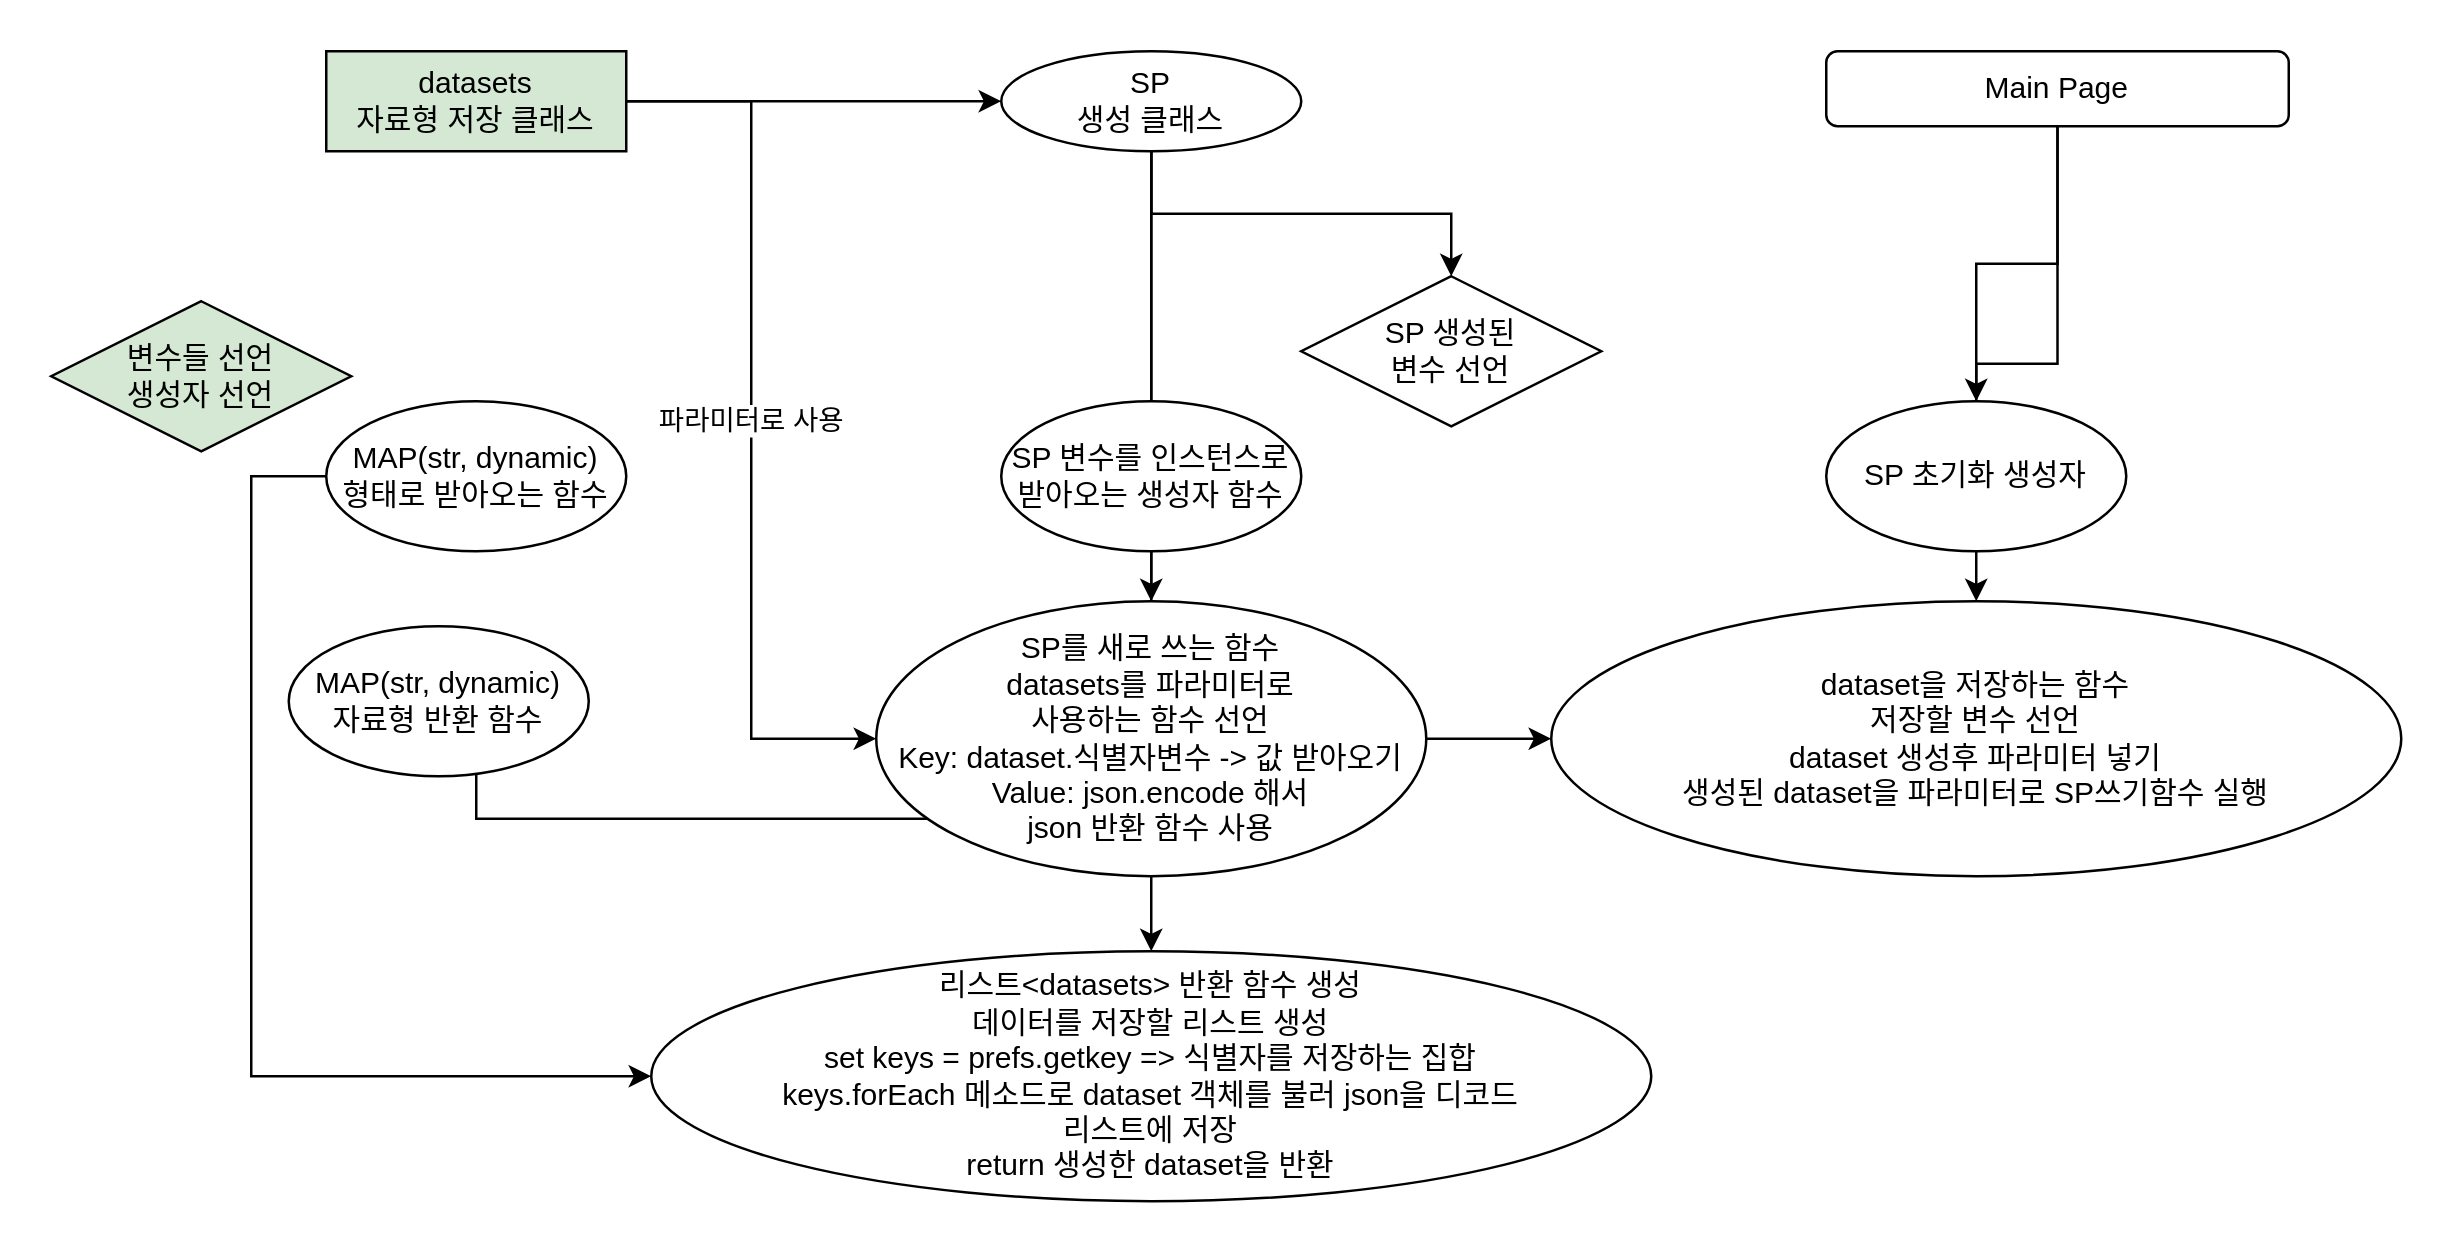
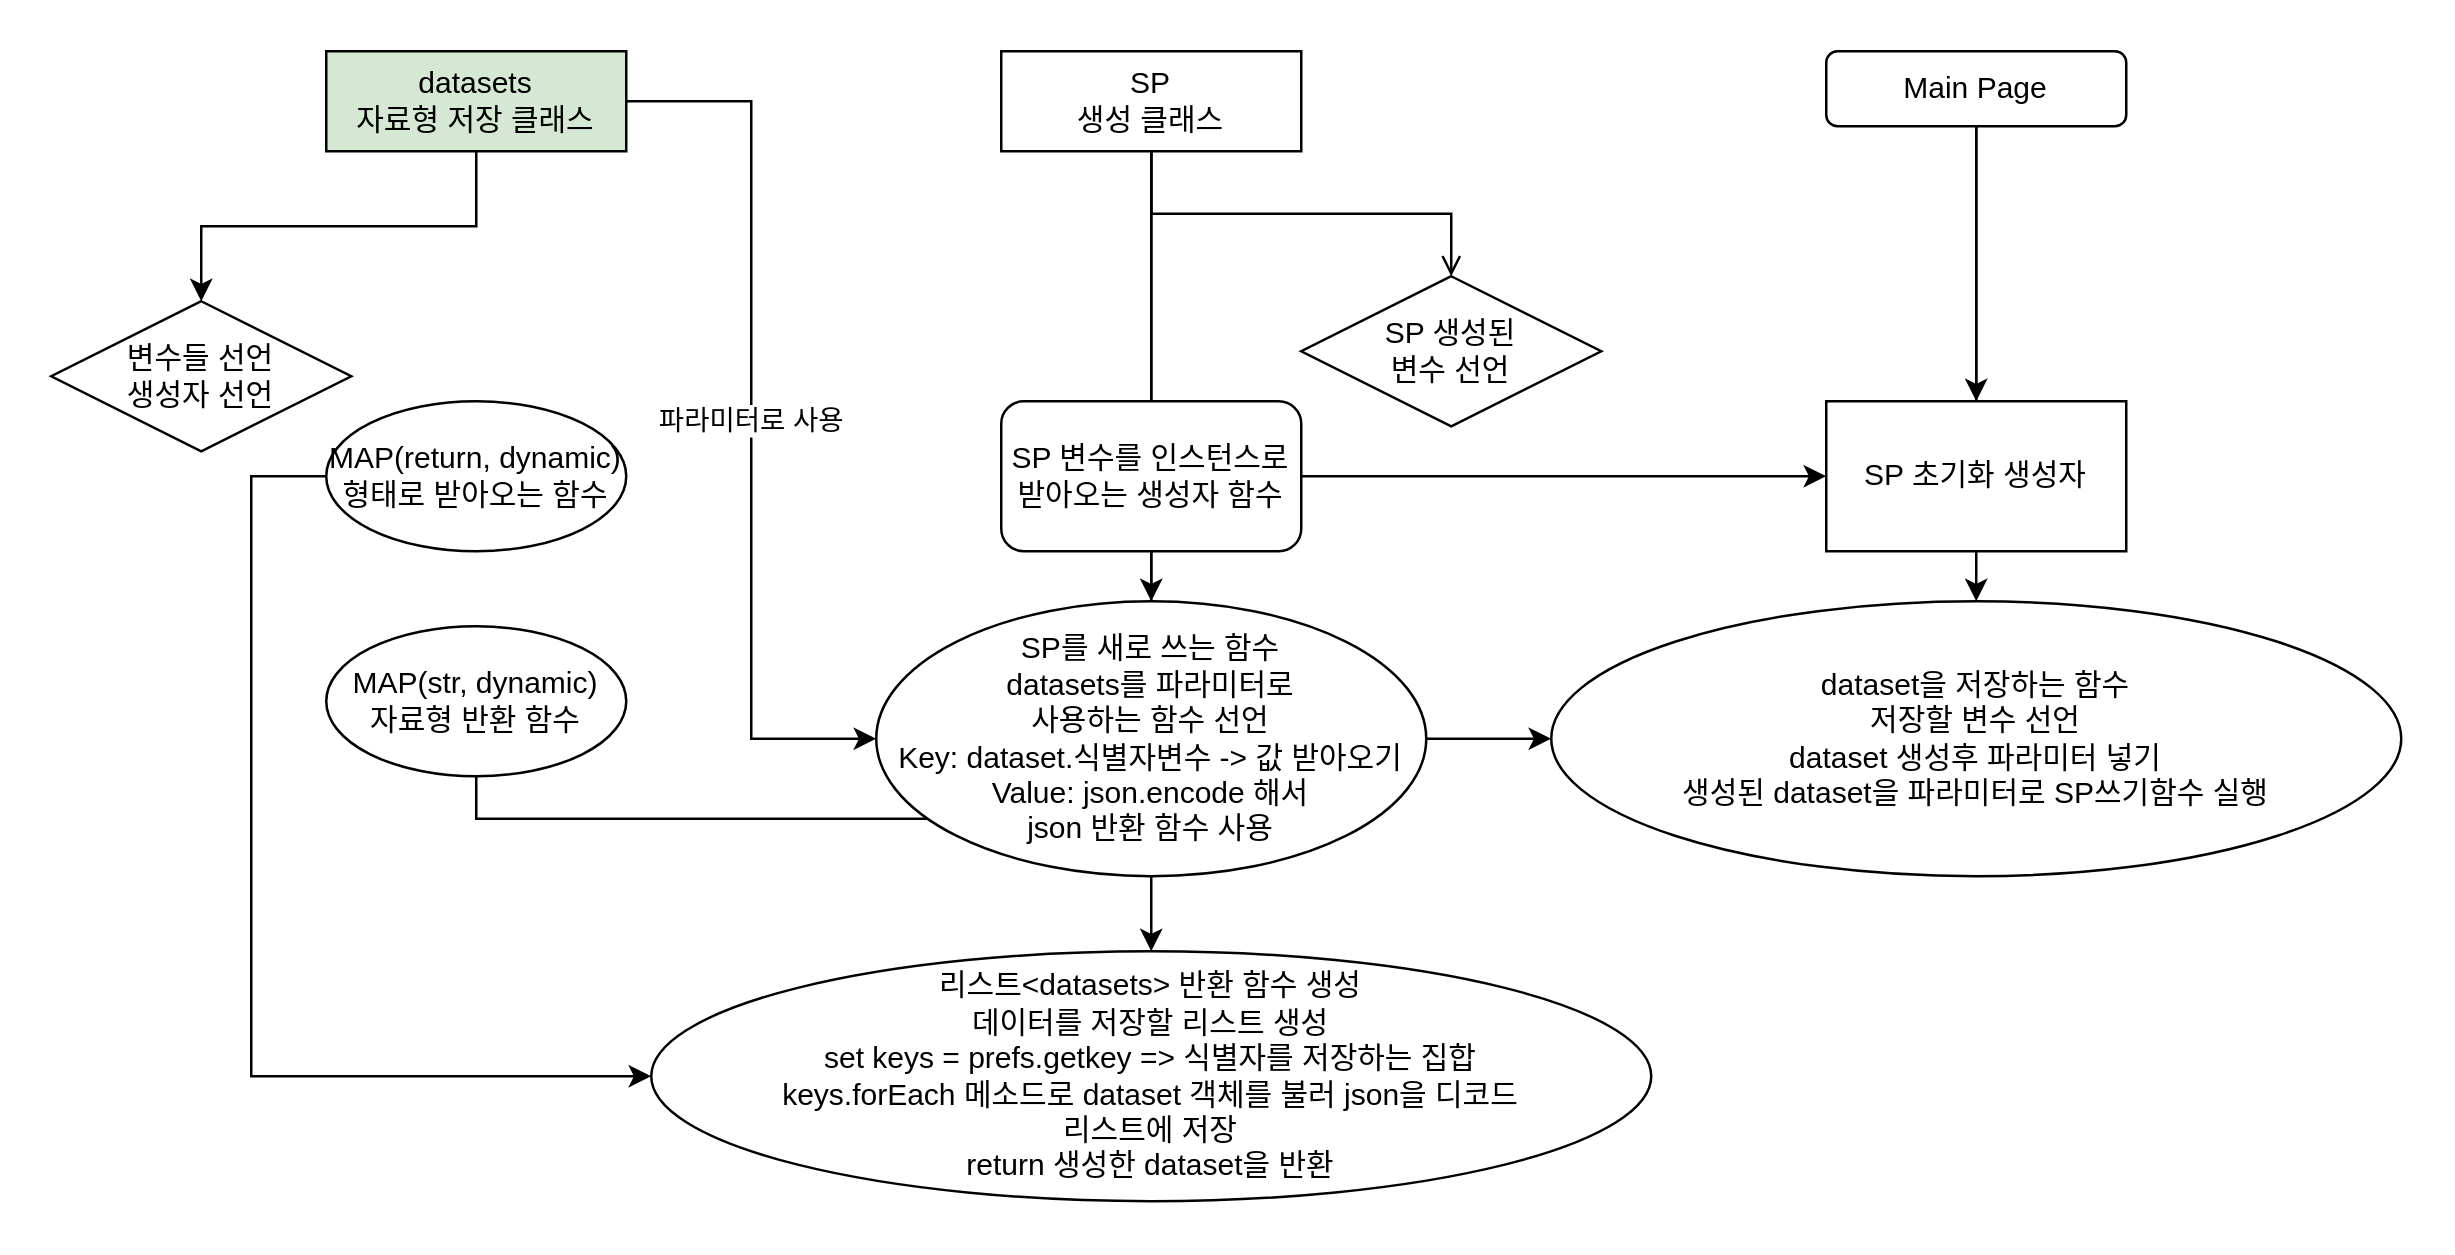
node "Main Page": size 463x75 -> 300x75
edge "datasets 자료형 저장 클래스" -> "SP 생성 클래스": now "datasets 자료형 저장 클래스" -> "변수들 선언 생성자 선언"
node "SP 생성 클래스": shape ellipse -> rectangle
edge "SP 생성 클래스" -> "SP 생성된 변수 선언": arrowhead classic -> open
node "변수들 선언 생성자 선언": fillcolor #d5e8d4 -> #ffffff
node "MAP(str, dynamic) 형태로 받아오는 함수": label "MAP(str, dynamic) 형태로 받아오는 함수" -> "MAP(return, dynamic) 형태로 받아오는 함수"
node "SP 변수를 인스턴스로 받아오는 생성자 함수": shape ellipse -> rounded rectangle
edge "SP 변수를 인스턴스로 받아오는 생성자 함수" -> "SP 초기화 생성자": added
node "SP 초기화 생성자": shape ellipse -> rectangle
node "MAP(str, dynamic) 자료형 반환 함수": moved (439, 701) -> (476, 701)
